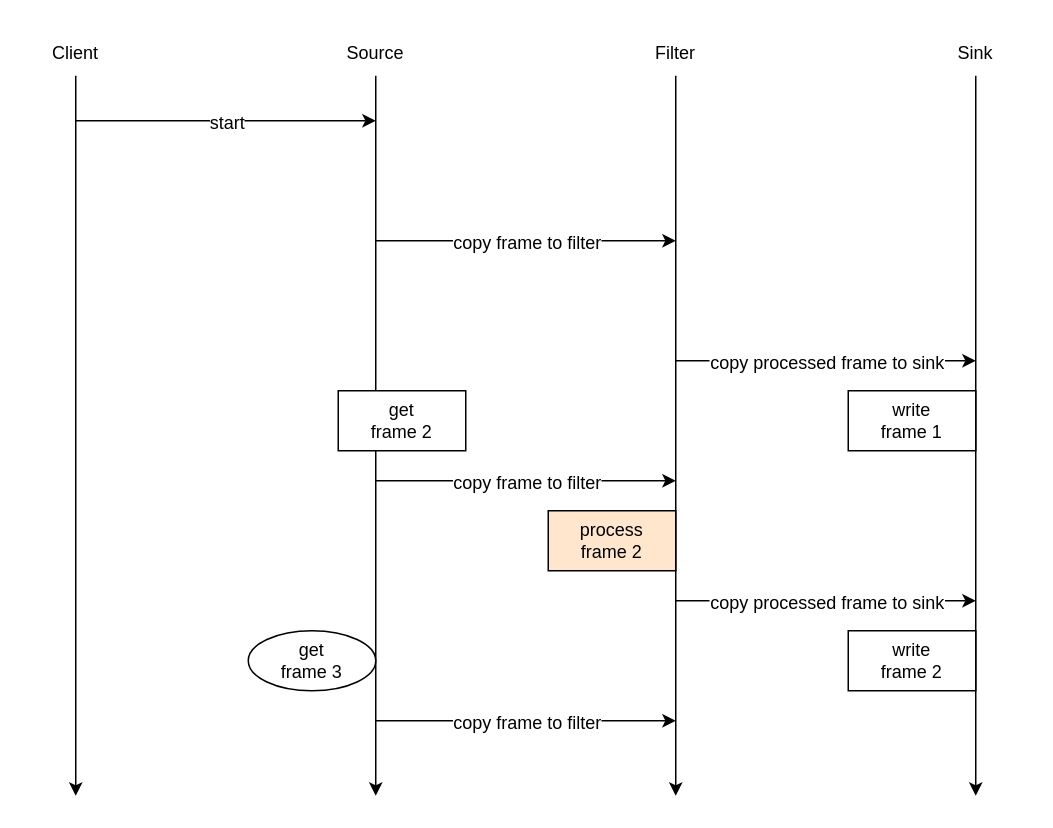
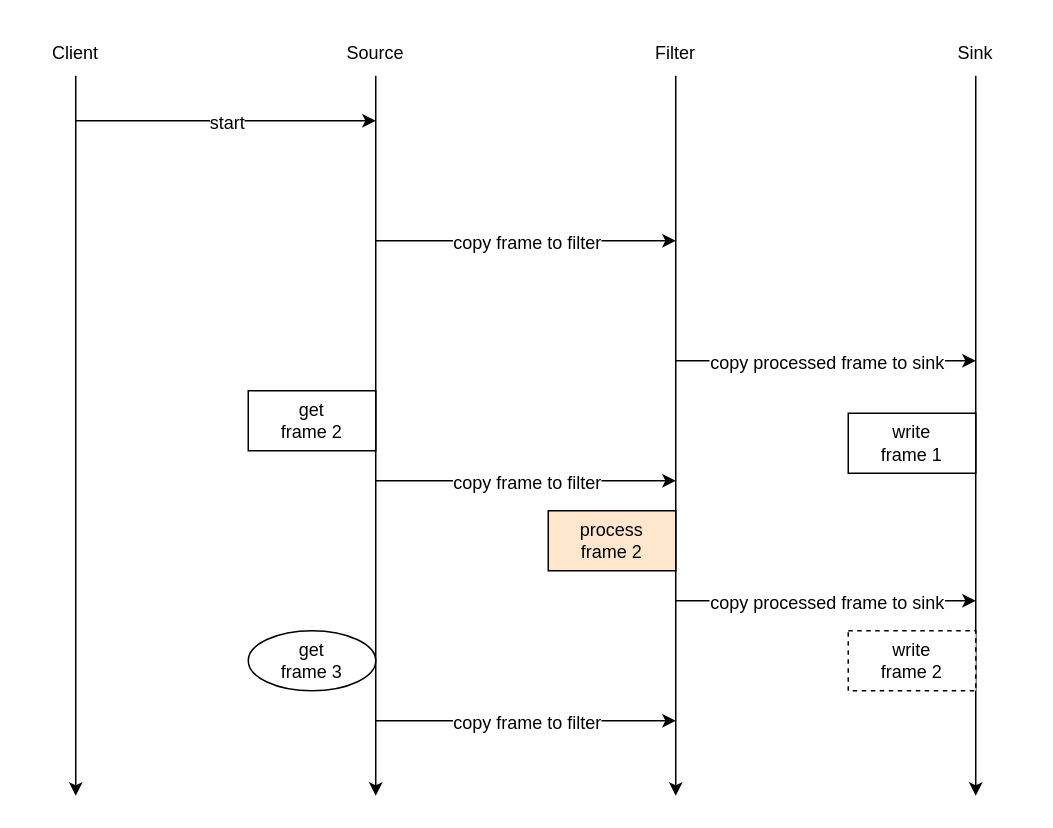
node "get frame 2": moved (402, 421) -> (312, 421)
node "write frame 1": moved (912, 421) -> (912, 443)
node "write frame 2": style solid -> dashed
